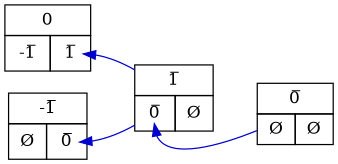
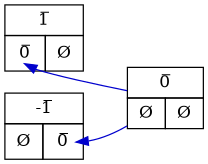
node "0": removed
edge "1̅" -> "-1̅": now "0̅" -> "-1̅"
